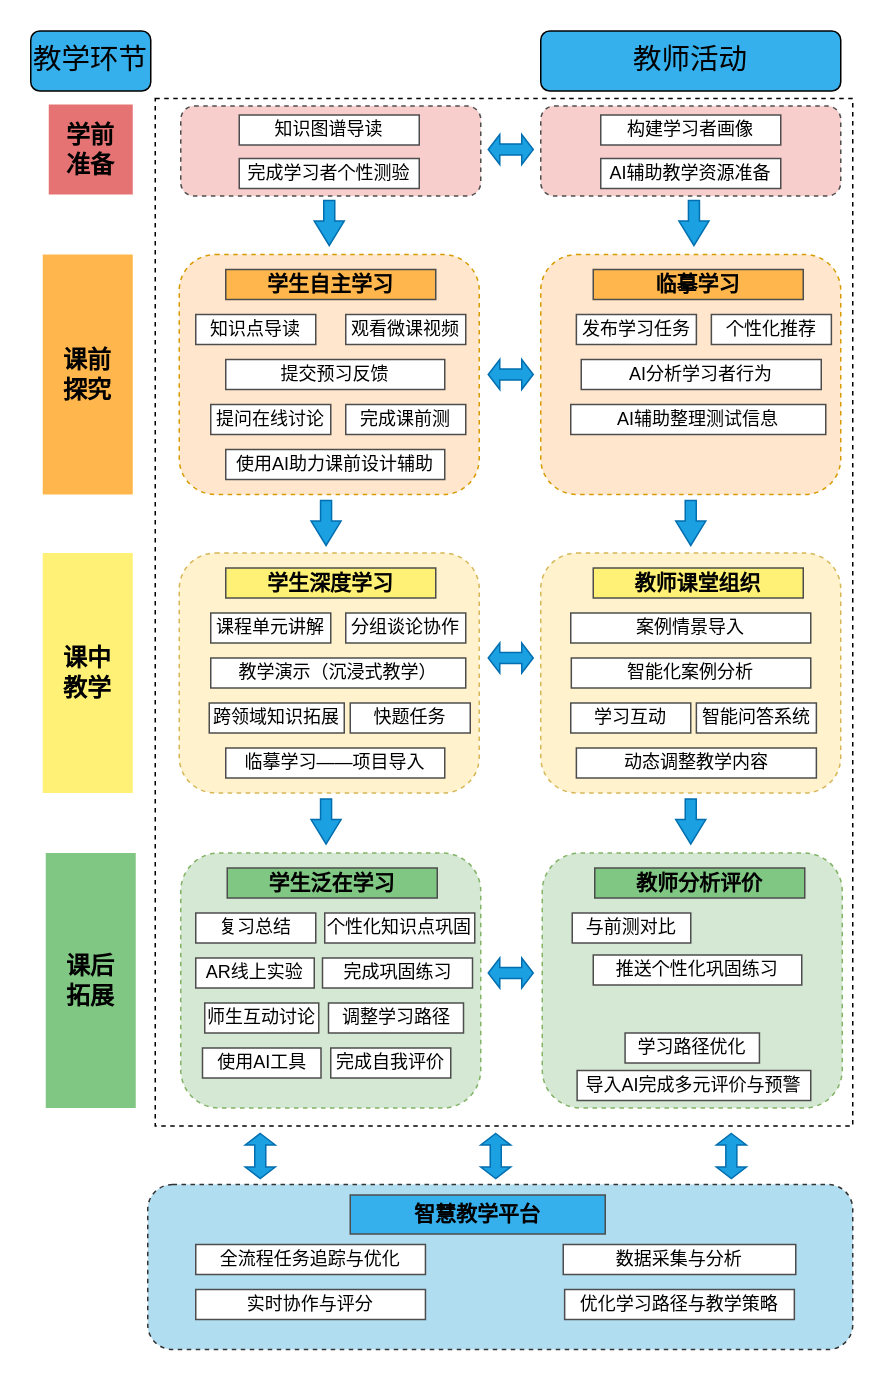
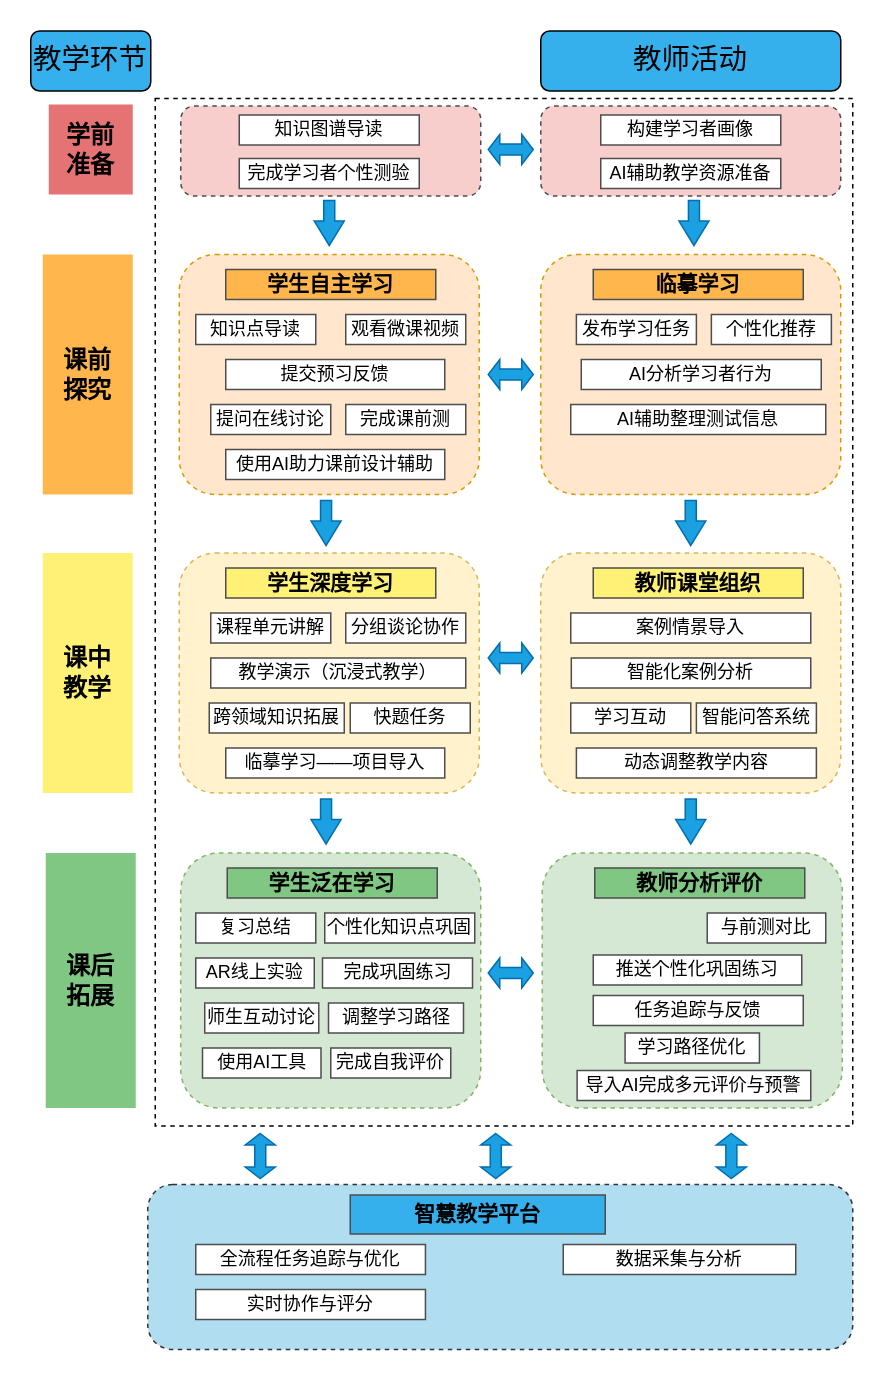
node "与前测对比": moved (632, 928) -> (767, 928)
node "任务追踪与反馈": added
node "优化学习路径与教学策略": removed
